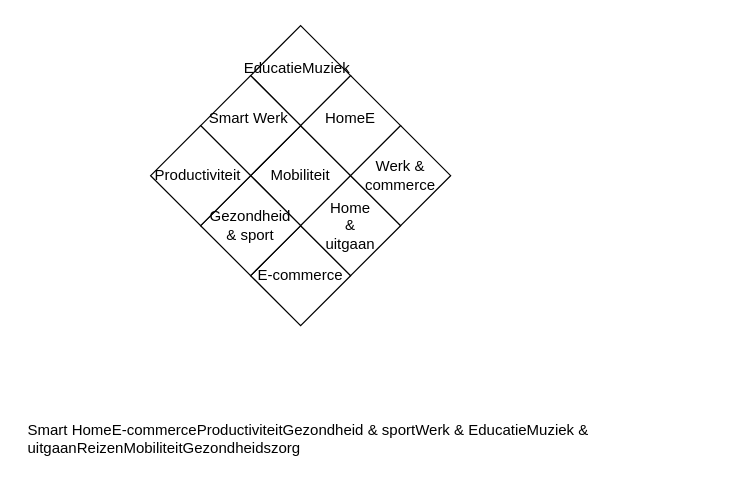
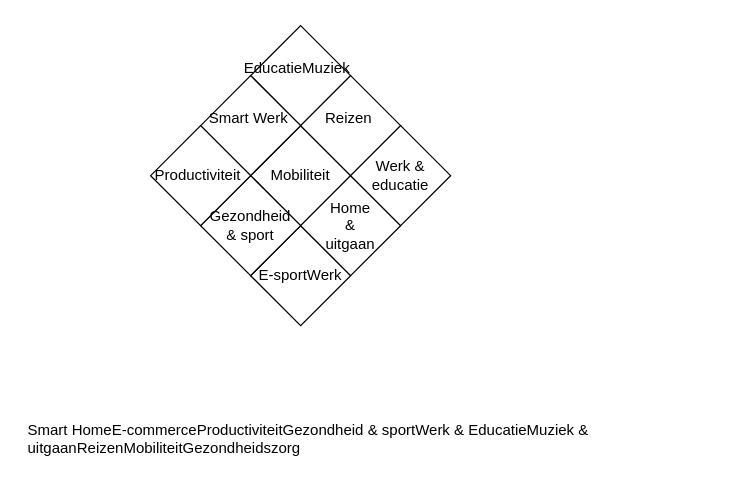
node "HomeE": label "HomeE" -> "Reizen"
node "Werk & commerce": label "Werk & commerce" -> "Werk & educatie"
node "E-commerce": label "E-commerce" -> "E-sportWerk"
